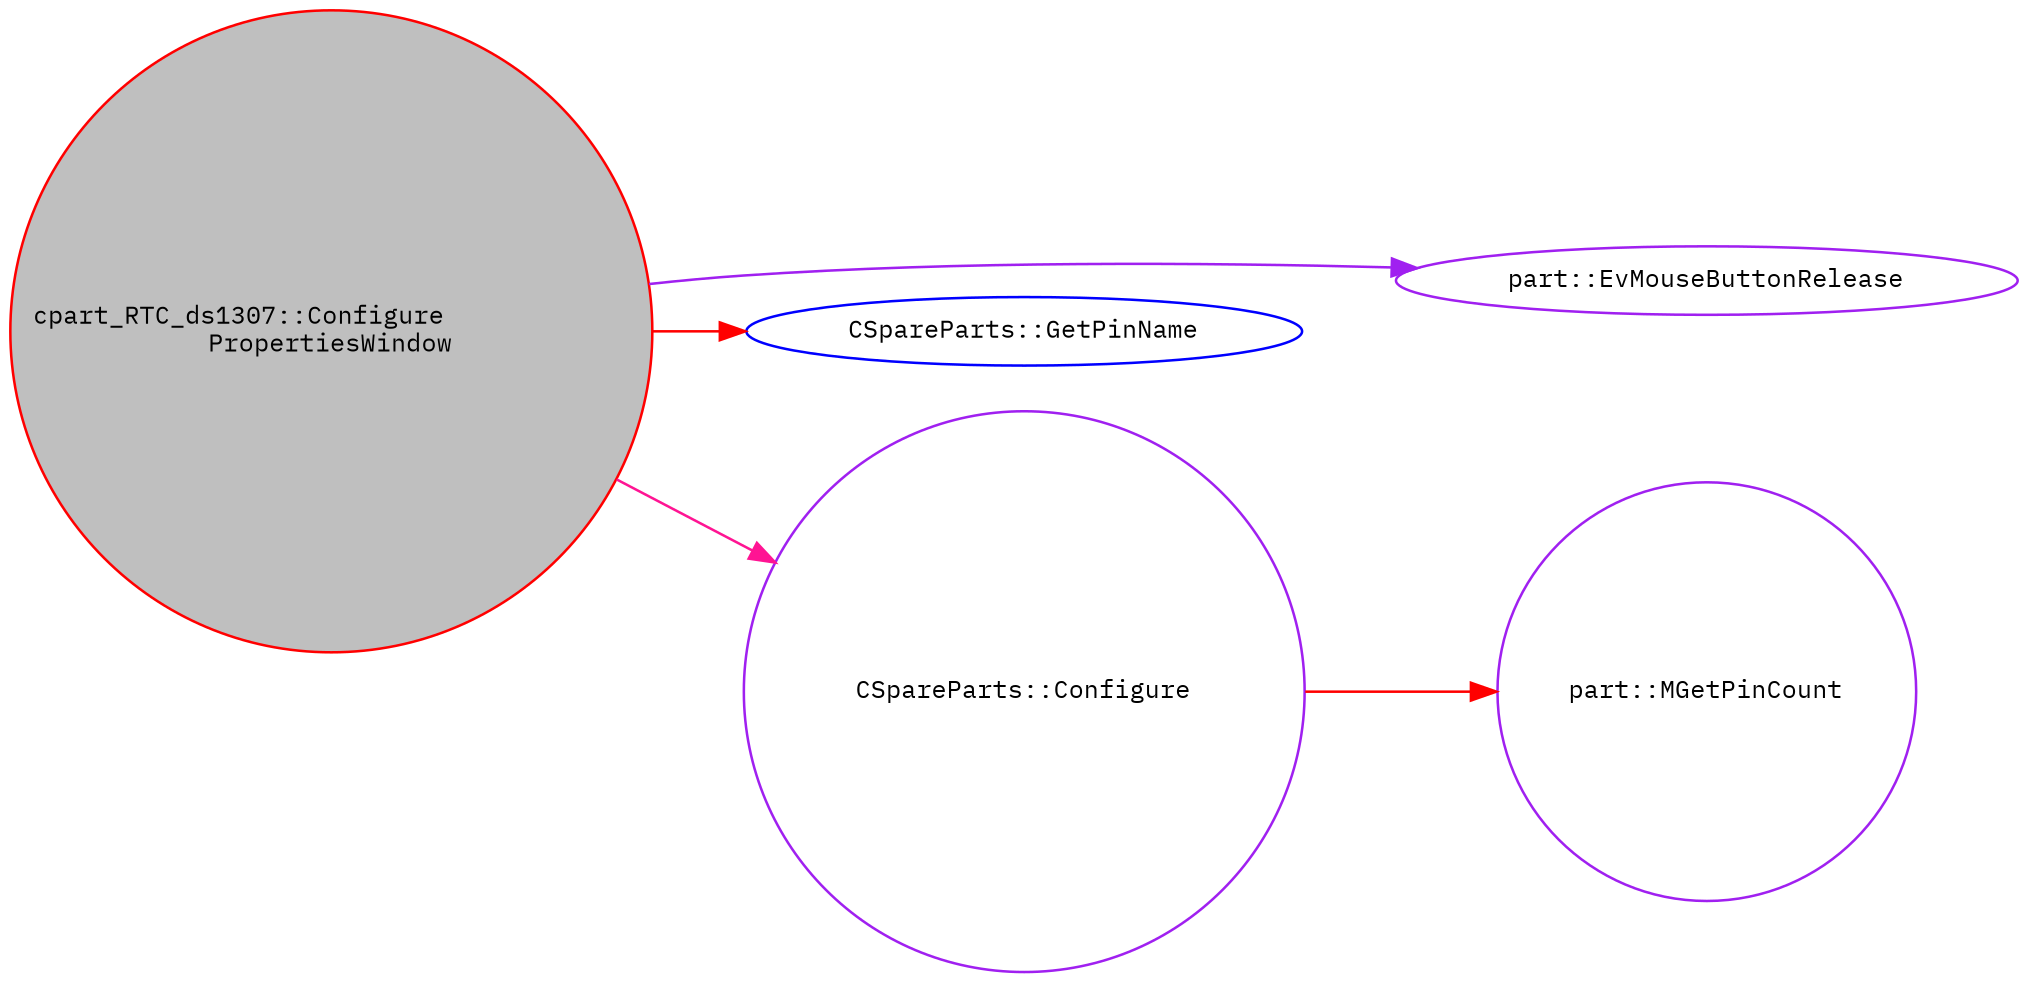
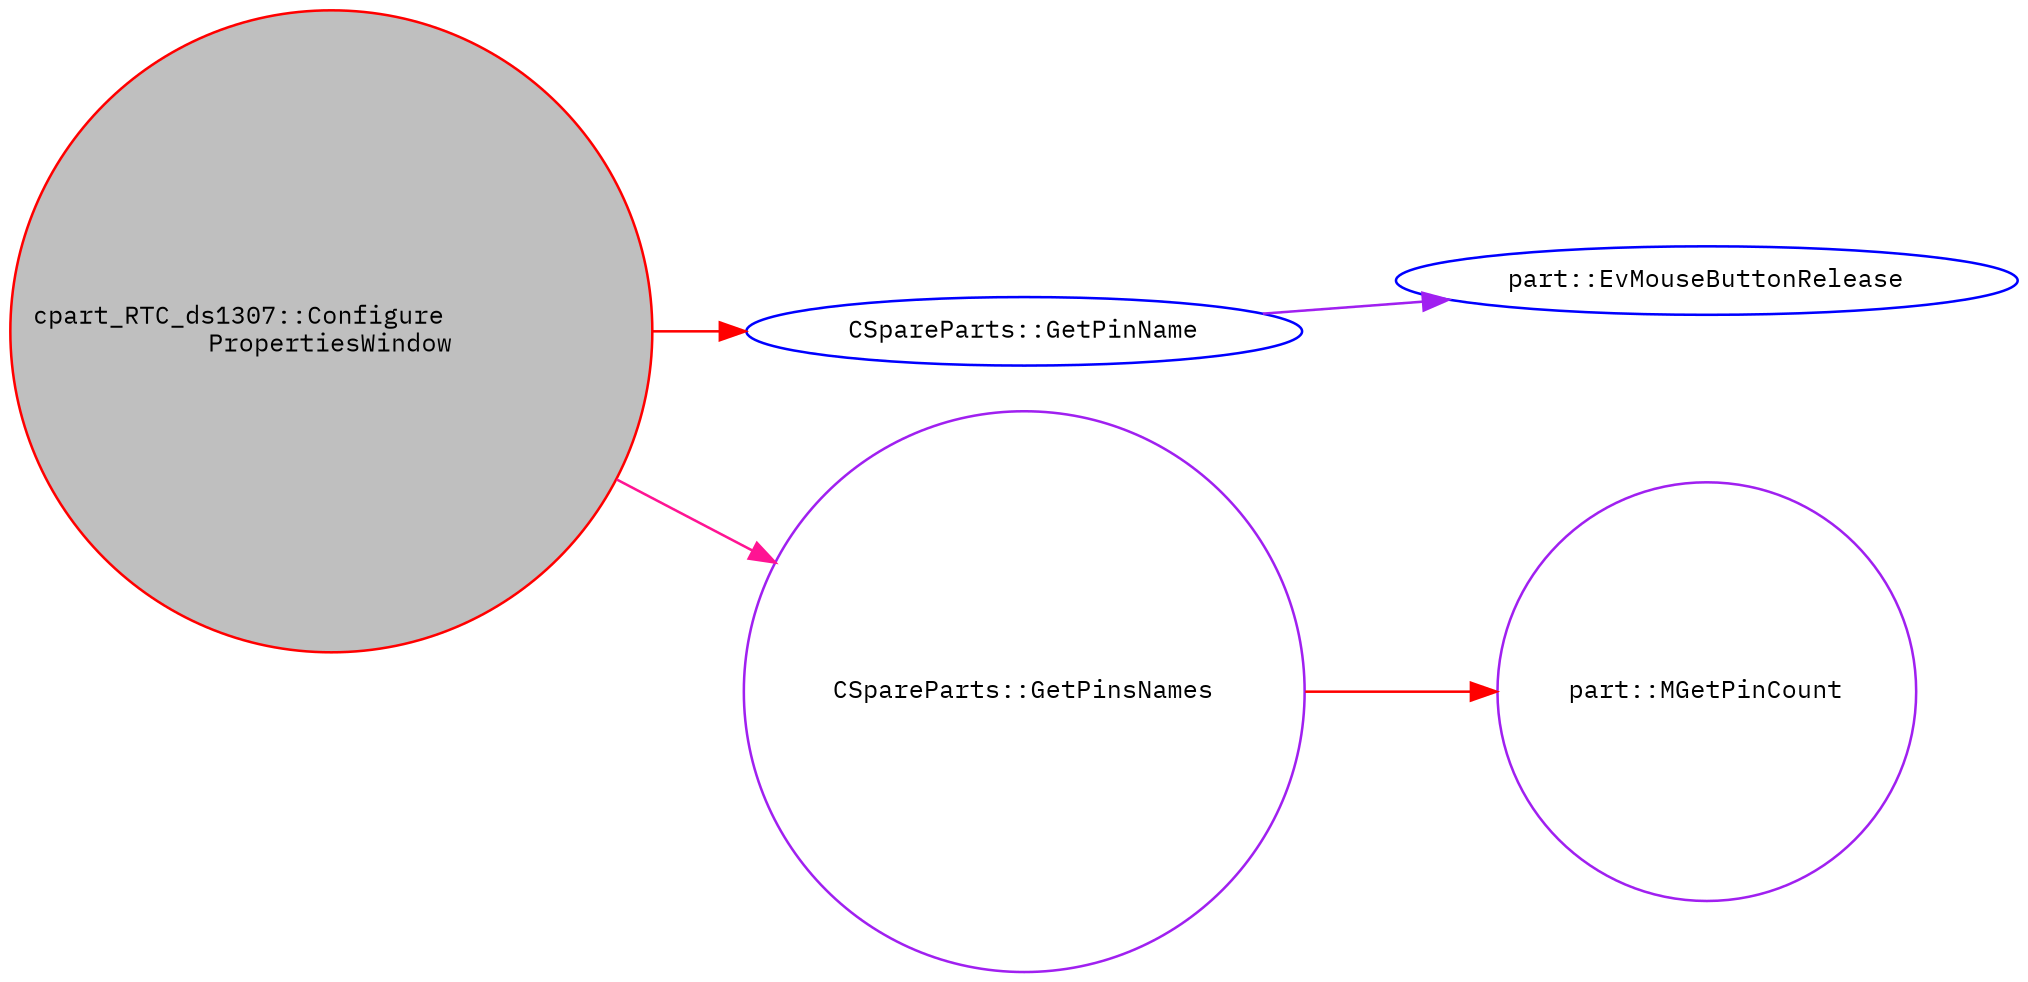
edge "cpart_RTC_ds1307::Configure PropertiesWindow" -> "part::EvMouseButtonRelease": now "CSpareParts::GetPinName" -> "part::EvMouseButtonRelease"
node "part::EvMouseButtonRelease": color purple -> blue
node "CSpareParts::Configure": label "CSpareParts::Configure" -> "CSpareParts::GetPinsNames"
